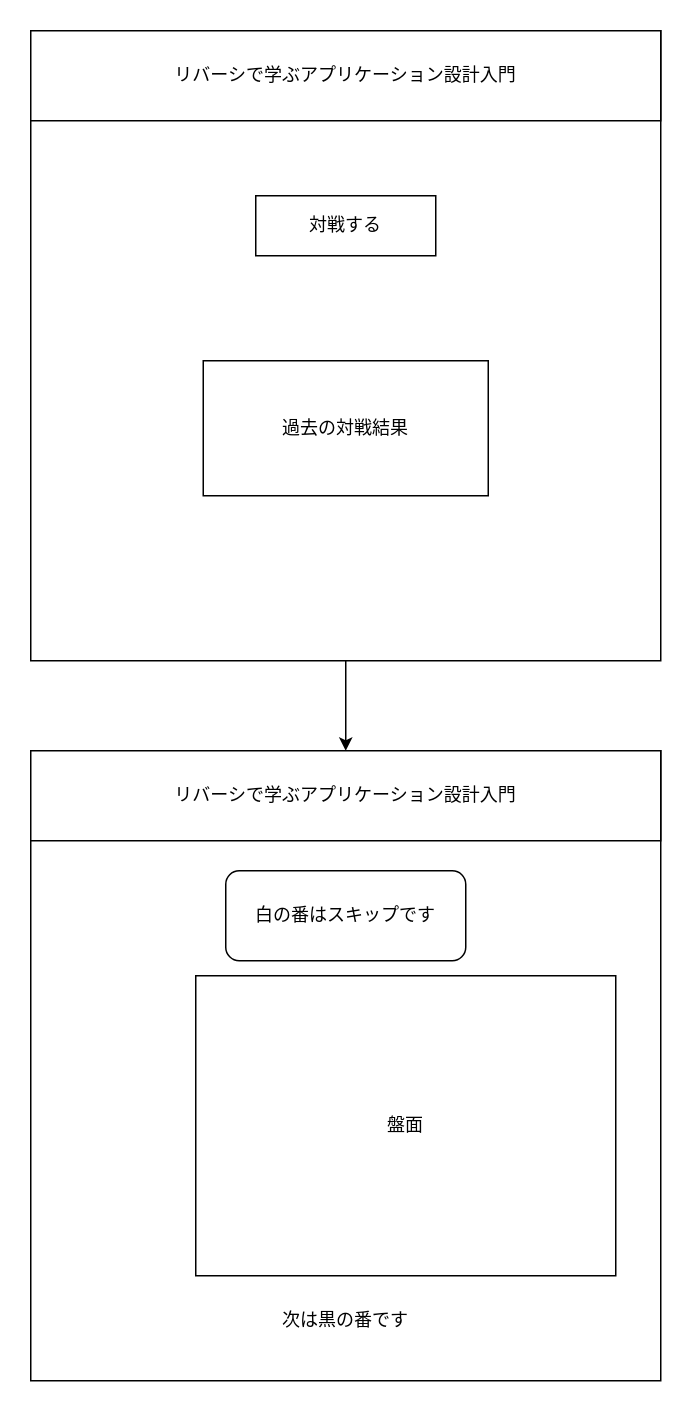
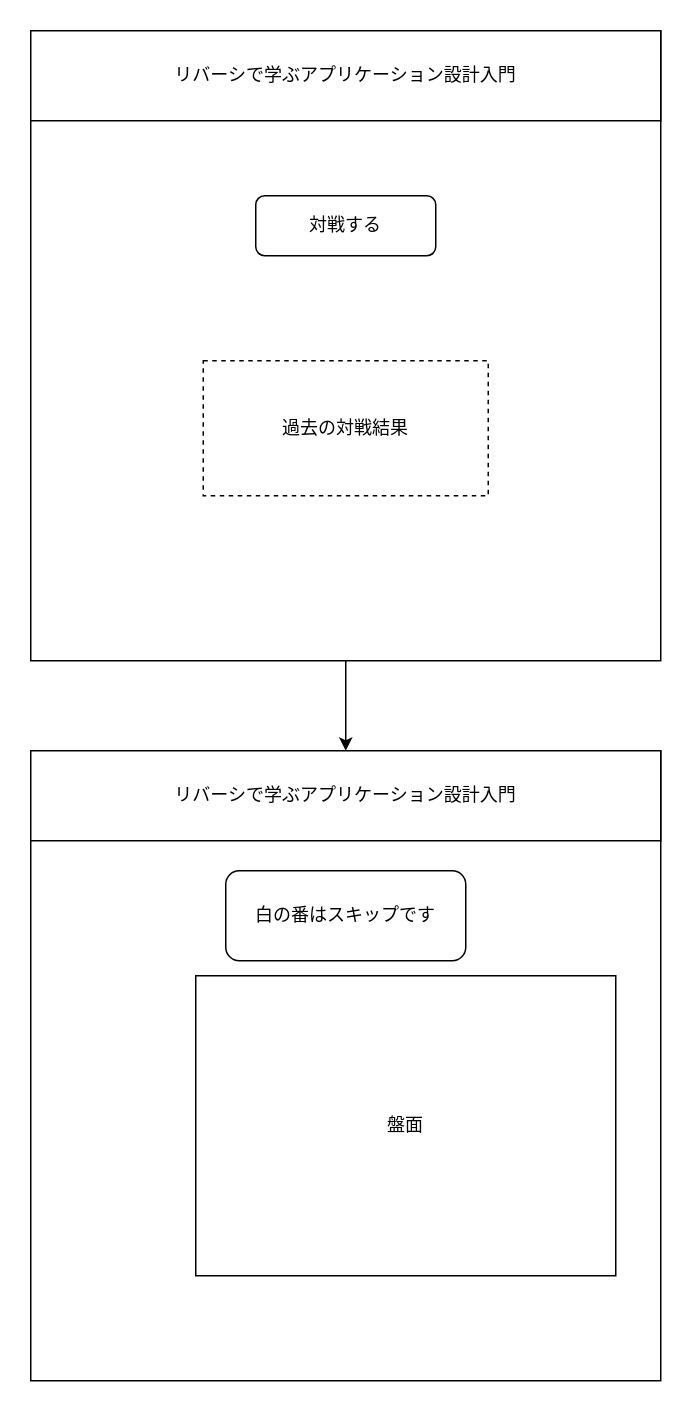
node "対戦する": shape rectangle -> rounded rectangle
node "過去の対戦結果": style solid -> dashed
node "次は黒の番です": removed
